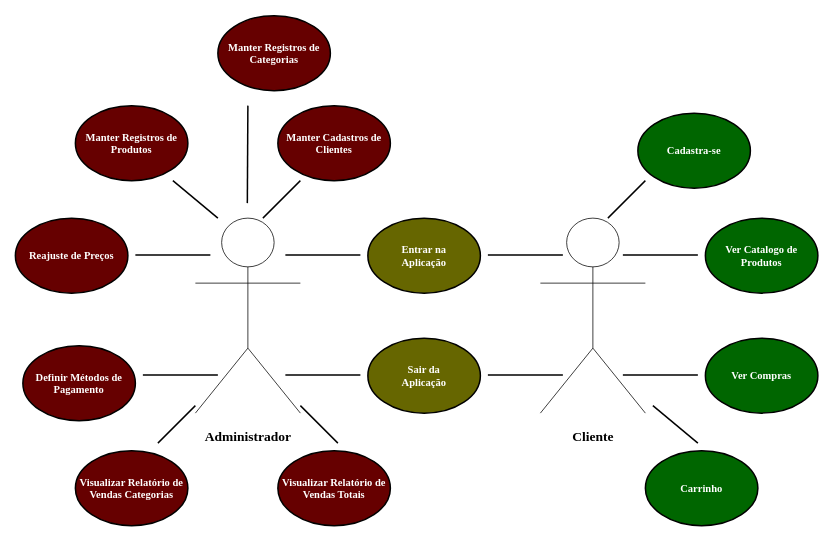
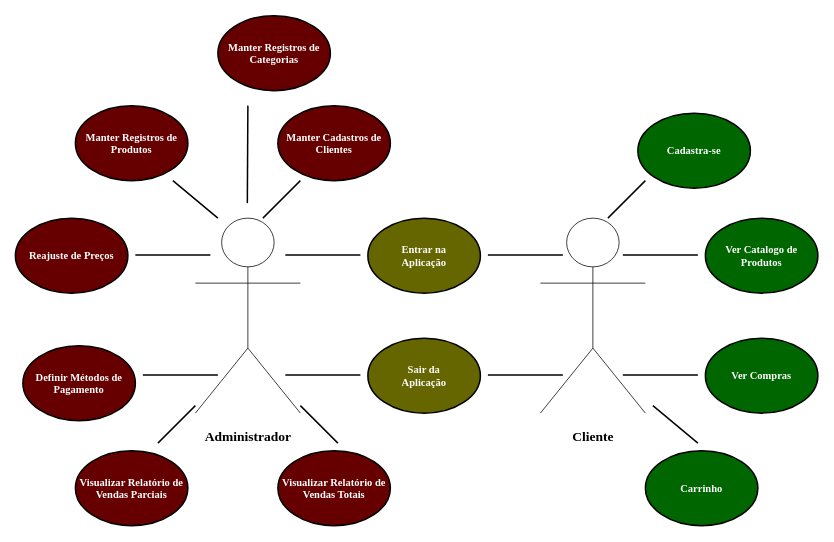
node "Visualizar Relatório de Vendas Categorias": label "Visualizar Relatório de Vendas Categorias" -> "Visualizar Relatório de Vendas Parciais"
